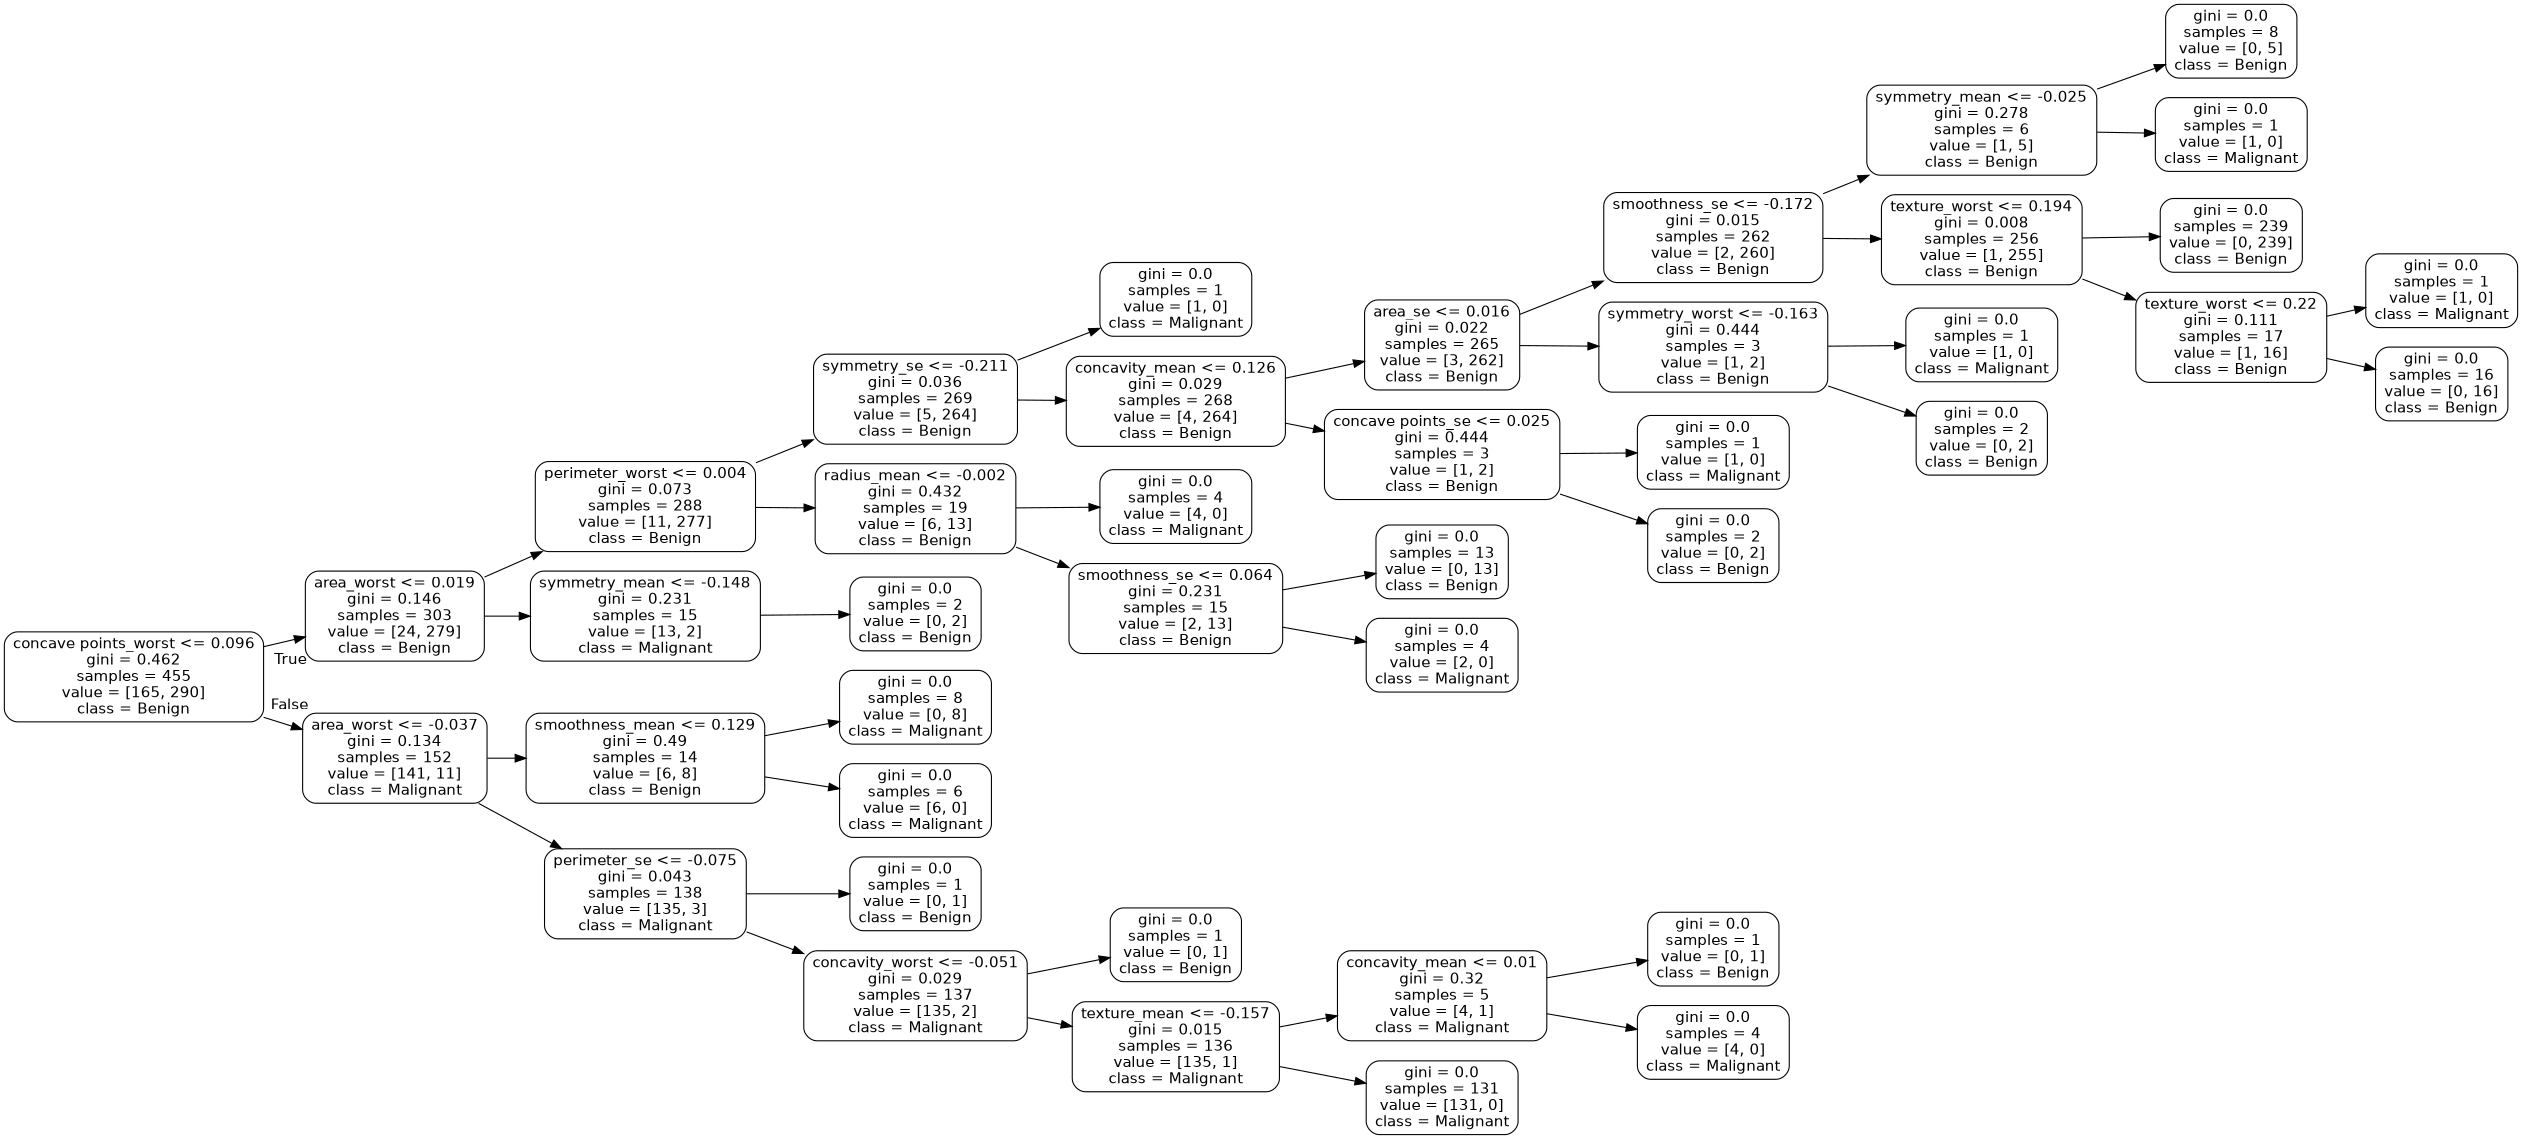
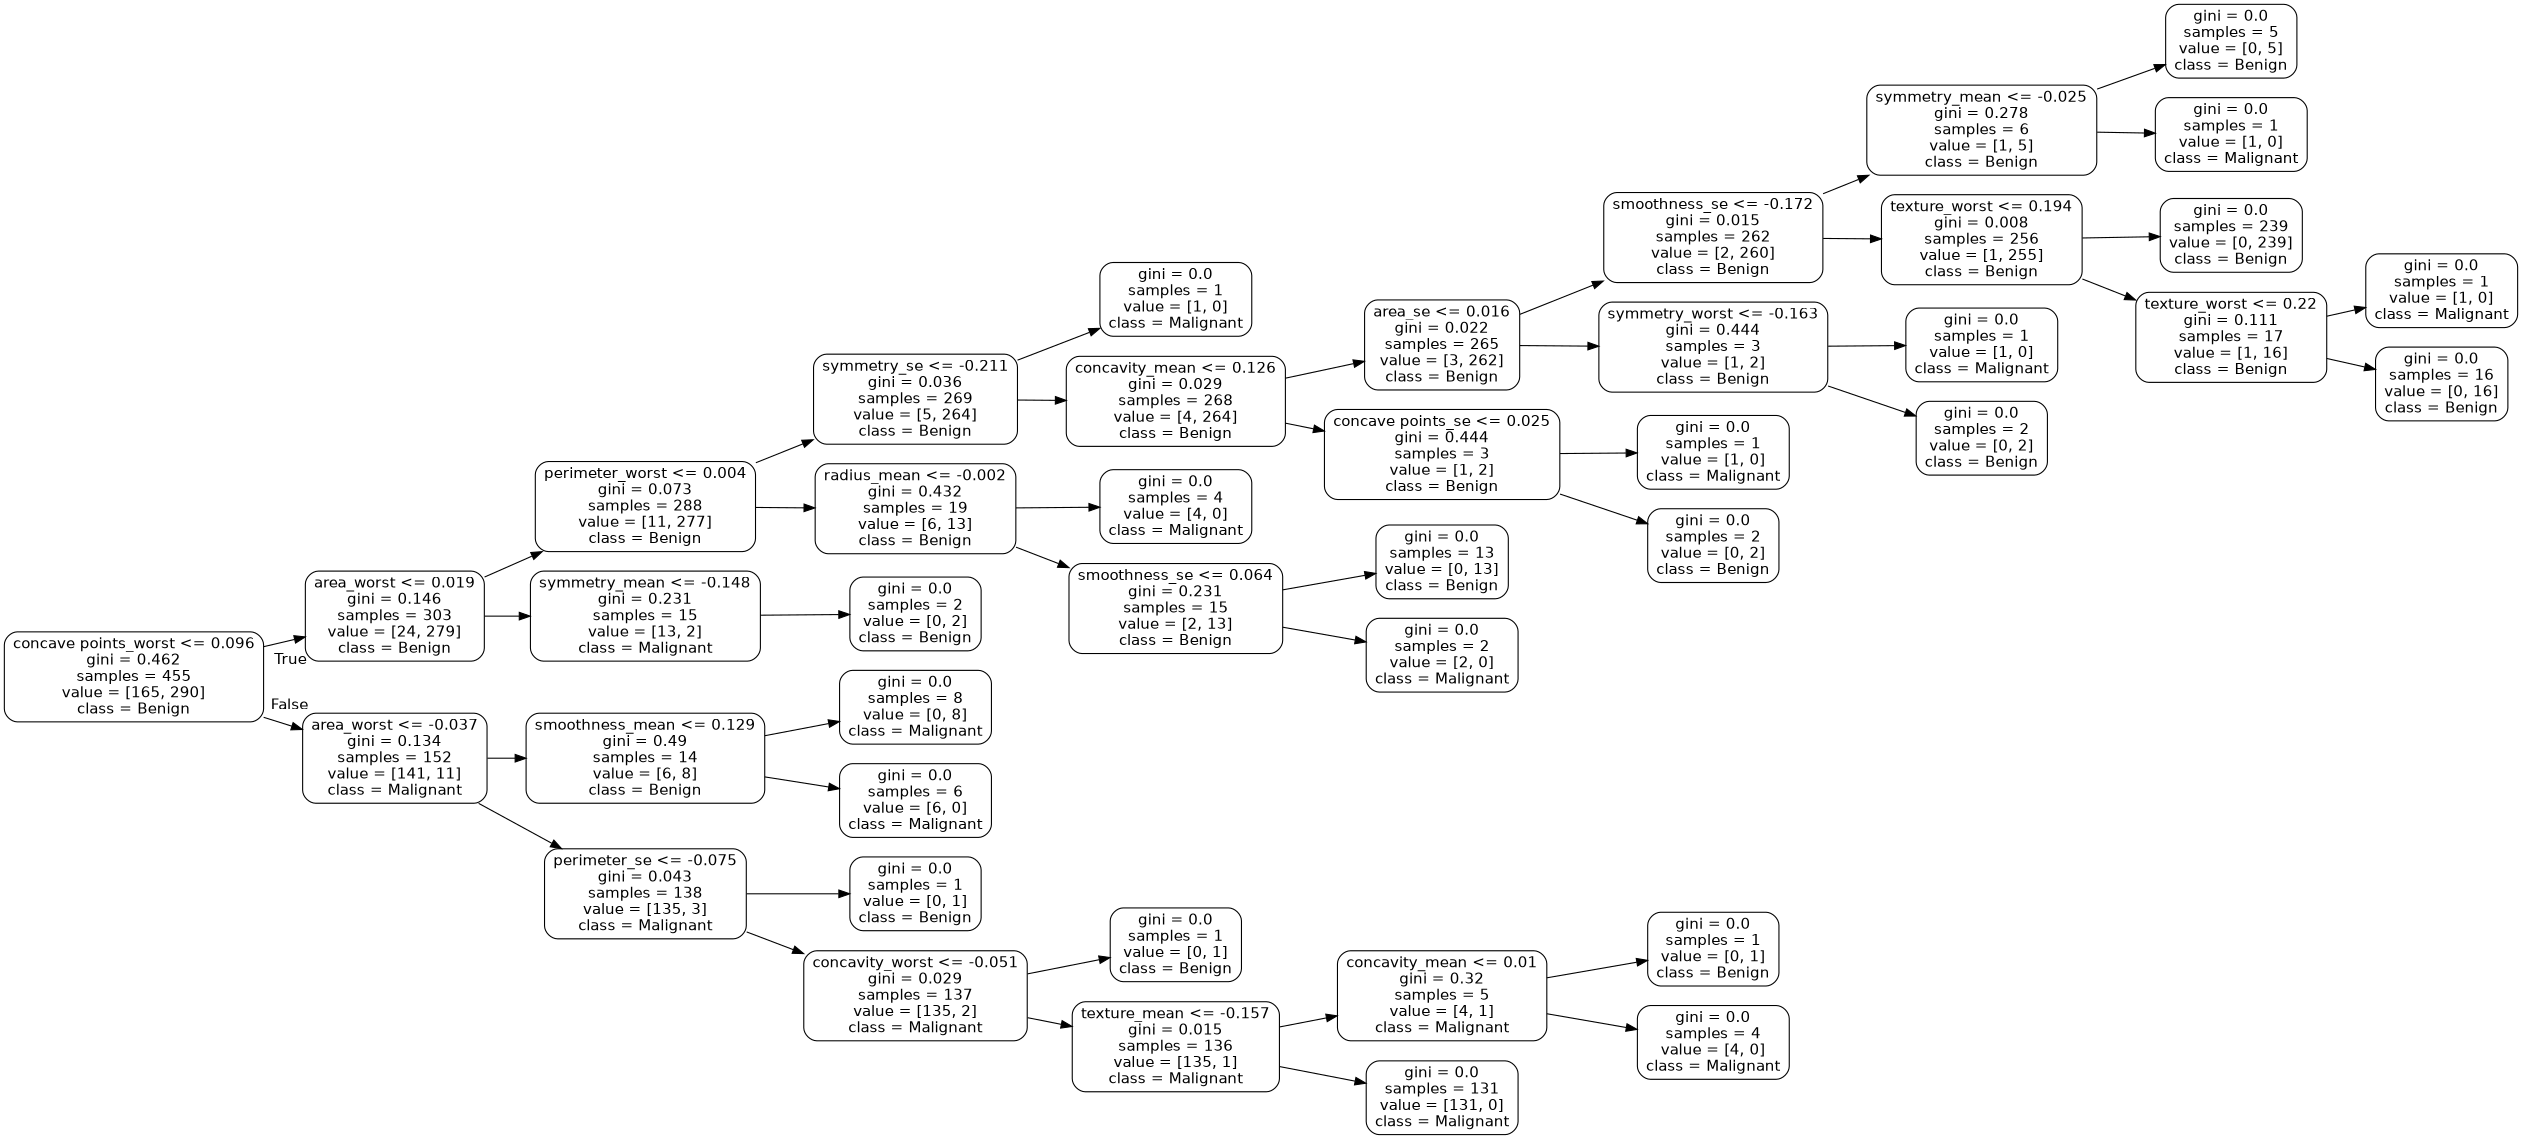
node "gini = 0.0 samples = 8 value = [0, 5] class = Benign": label "gini = 0.0 samples = 8 value = [0, 5] class = Benign" -> "gini = 0.0 samples = 5 value = [0, 5] class = Benign"
node "gini = 0.0 samples = 4 value = [2, 0] class = Malignant": label "gini = 0.0 samples = 4 value = [2, 0] class = Malignant" -> "gini = 0.0 samples = 2 value = [2, 0] class = Malignant"
